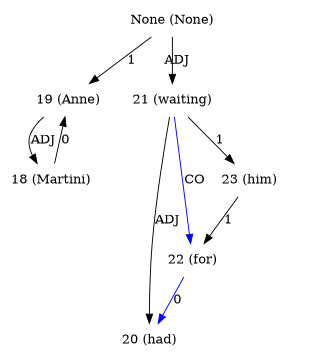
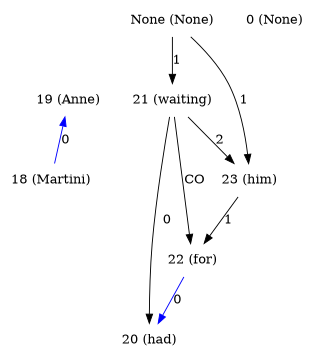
node "0 (None)": added
edge "None (None)" -> "19 (Anne)": now "None (None)" -> "23 (him)"
edge "None (None)" -> "21 (waiting)": label "ADJ" -> "1"
edge "19 (Anne)" -> "18 (Martini)": removed, label "ADJ"
edge "21 (waiting)" -> "23 (him)": label "1" -> "2"
edge "18 (Martini)" -> "19 (Anne)": color black -> blue
edge "21 (waiting)" -> "22 (for)": color blue -> black
edge "21 (waiting)" -> "20 (had)": label "ADJ" -> "0"
